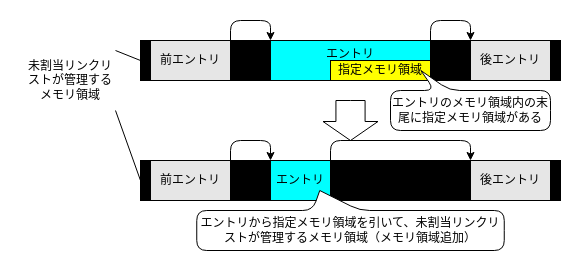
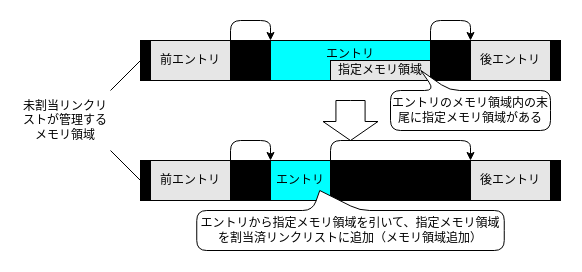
node "指定メモリ領域": fillcolor #ffff00 -> #e6e6e6
node "未割当リンクリストが管理するメモリ領域": moved (71, 81) -> (66, 121)
node "エントリから指定メモリ領域を引いて、未割当リンクリストが管理するメモリ領域（メモリ領域追加）": label "エントリから指定メモリ領域を引いて、未割当リンクリストが管理するメモリ領域（メモリ領域追加）" -> "エントリから指定メモリ領域を引いて、指定メモリ領域を割当済リンクリストに追加（メモリ領域追加）"
